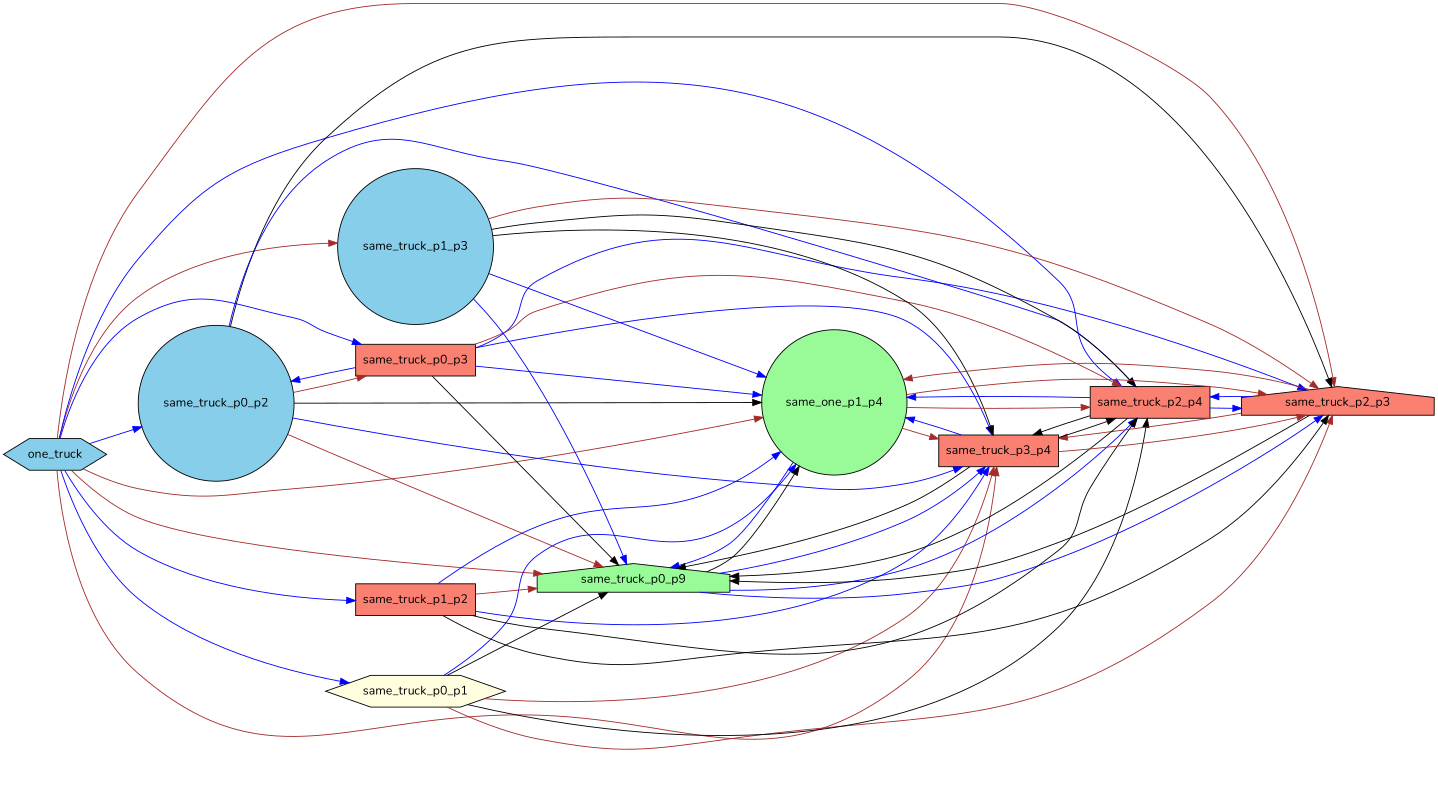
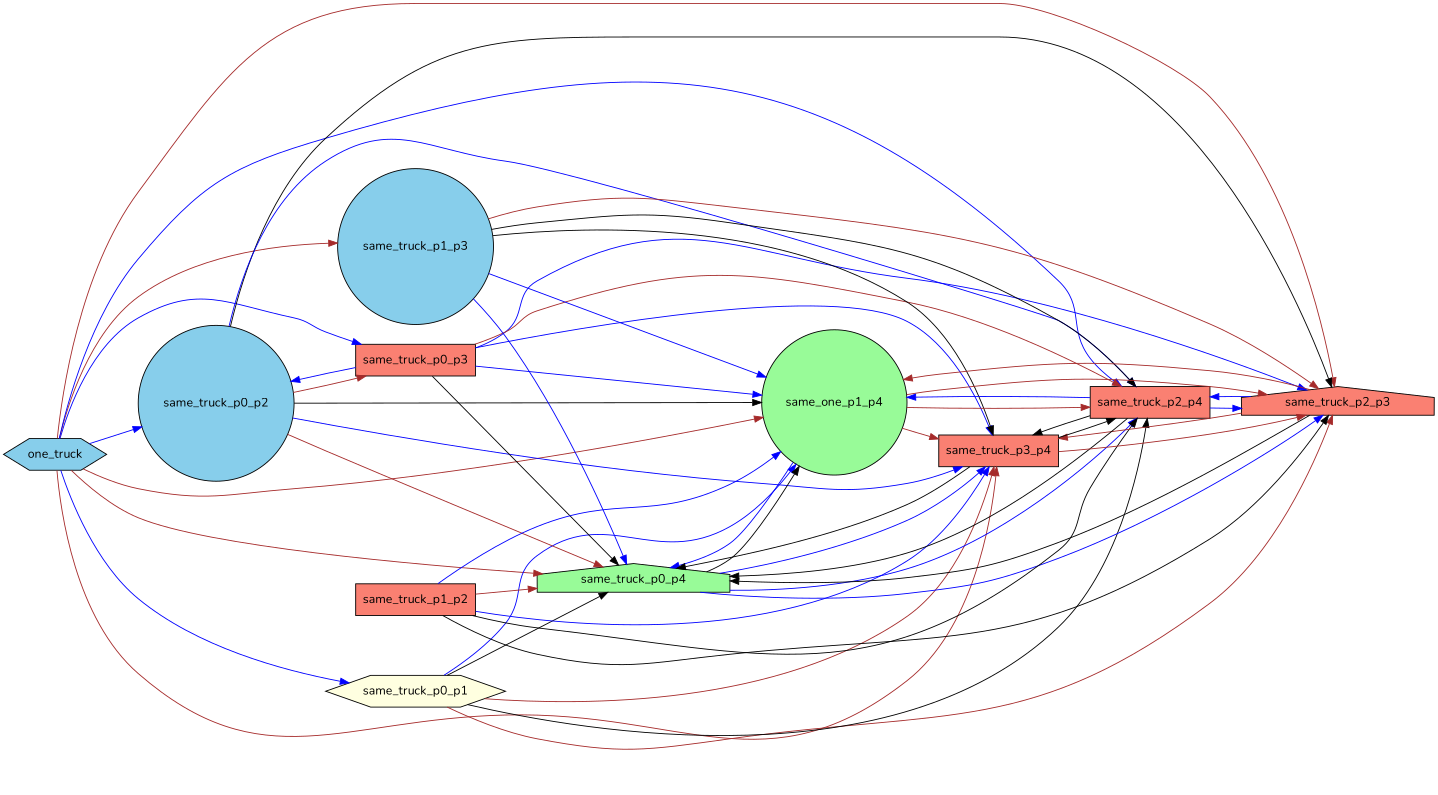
edge "same_truck_p3_p4" -> "same_one_p1_p4": removed
edge "one_truck" -> "same_truck_p1_p2": removed
node "same_truck_p0_p9": label "same_truck_p0_p9" -> "same_truck_p0_p4"
